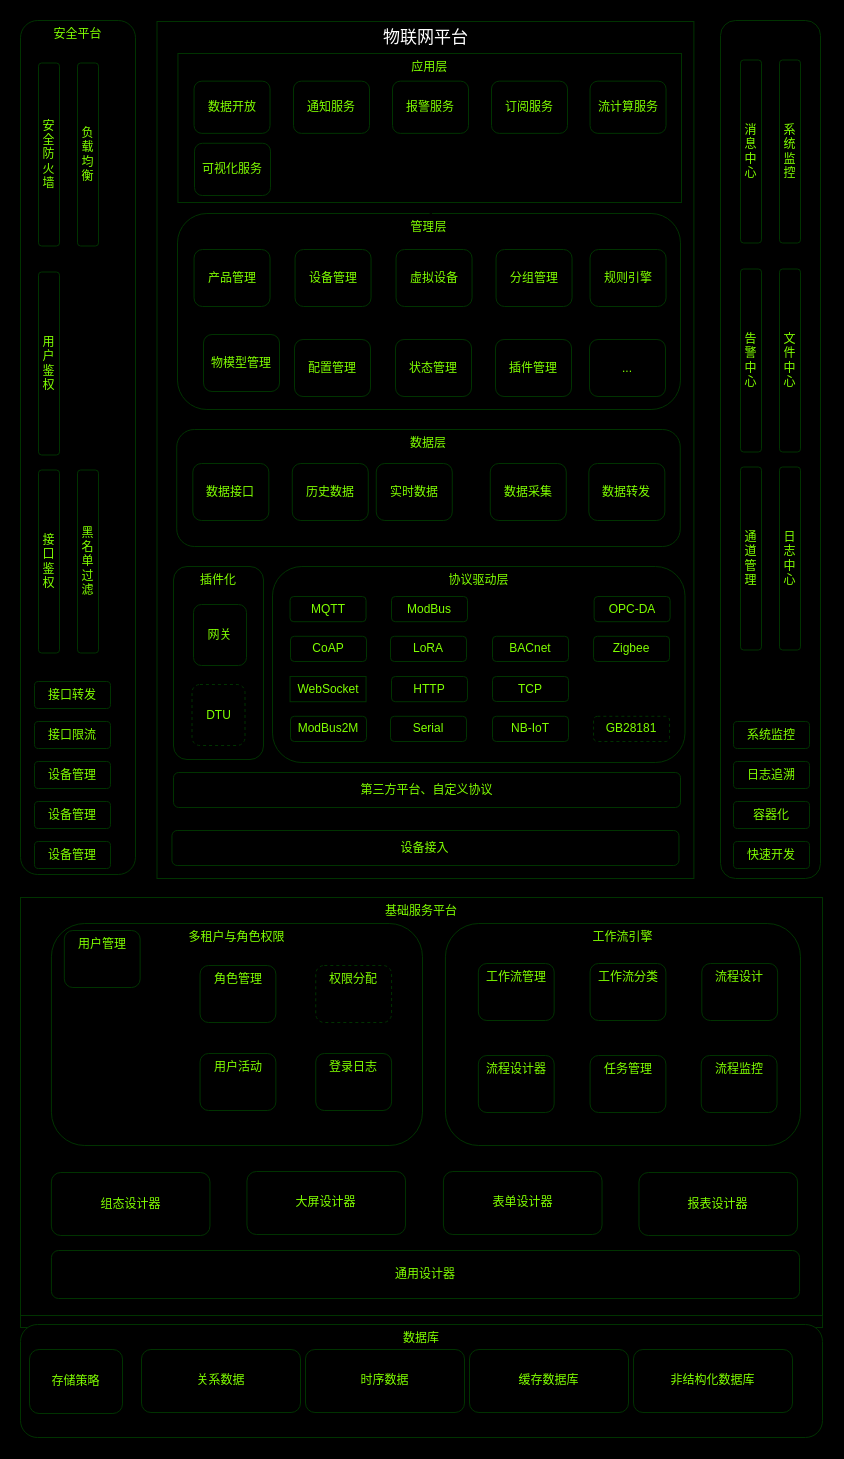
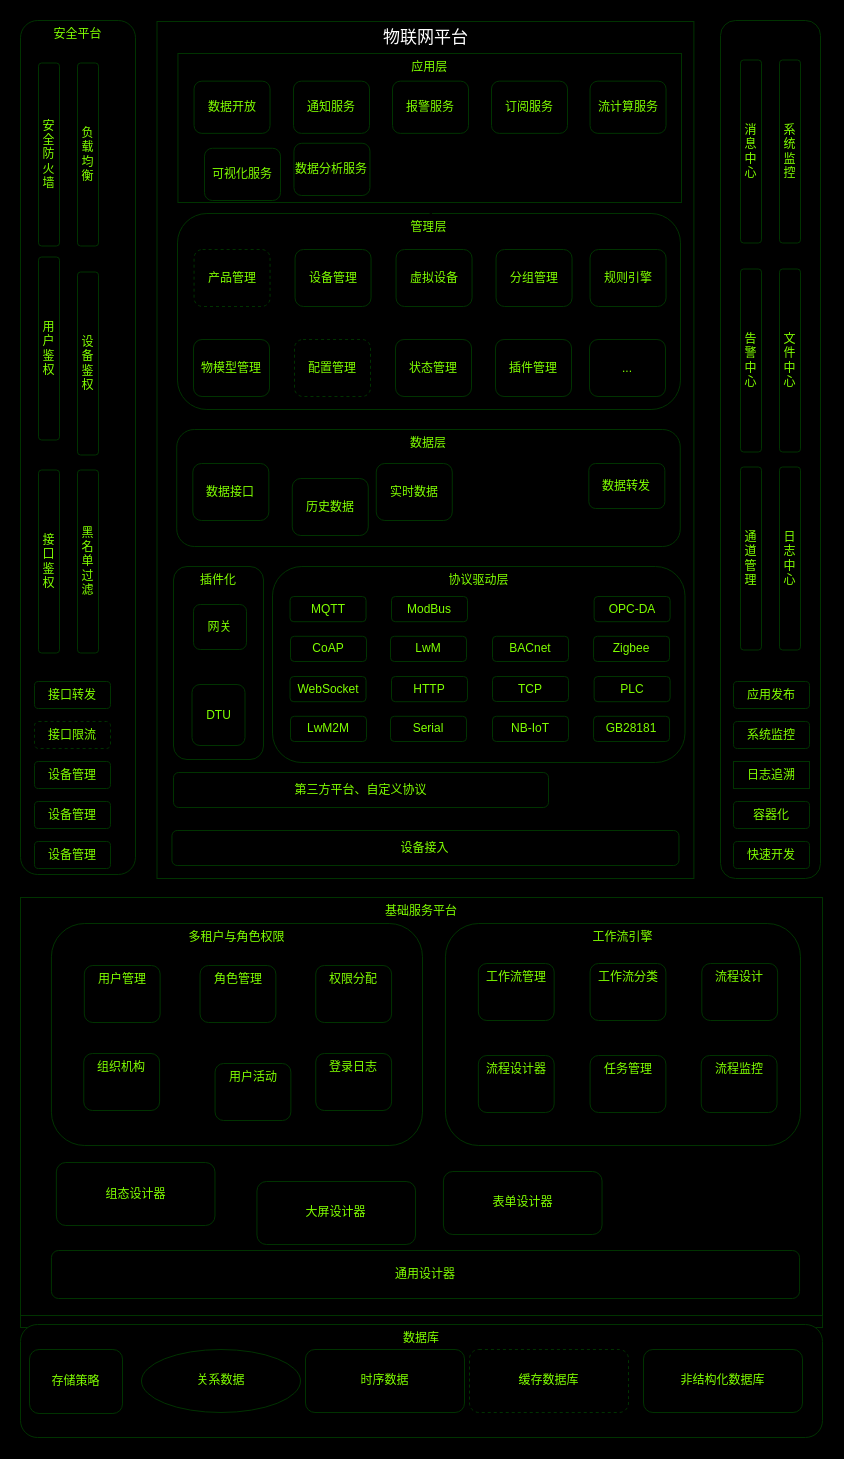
node "可视化服务": moved (233, 169) -> (243, 174)
node "数据分析服务": added
node "产品管理": style solid -> dashed
node "物模型管理": moved (242, 363) -> (232, 368)
node "用户鉴权": moved (49, 364) -> (49, 349)
node "设备鉴权": added
node "配置管理": style solid -> dashed
node "历史数据": moved (330, 492) -> (330, 507)
node "数据采集": removed
node "数据转发": size 76x57 -> 76x45
node "网关": size 53x61 -> 53x45
node "LoRA": label "LoRA" -> "LwM"
node "WebSocket": shape rectangle -> rounded rectangle
node "PLC": added
node "应用发布": added
node "DTU": style dashed -> solid
node "ModBus2M": label "ModBus2M" -> "LwM2M"
node "GB28181": style dashed -> solid
node "接口限流": style solid -> dashed
node "日志追溯": shape rounded rectangle -> rectangle
node "第三方平台、自定义协议": size 507x35 -> 375x35
node "用户管理": moved (102, 959) -> (122, 994)
node "权限分配": style dashed -> solid
node "组织机构": added
node "用户活动": moved (238, 1082) -> (253, 1092)
node "大屏设计器": moved (326, 1203) -> (336, 1213)
node "组态设计器": moved (131, 1204) -> (136, 1194)
node "报表设计器": removed
node "关系数据": shape rounded rectangle -> ellipse
node "缓存数据库": style solid -> dashed
node "非结构化数据库": moved (713, 1381) -> (723, 1381)
